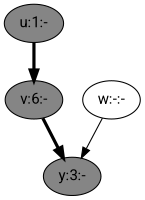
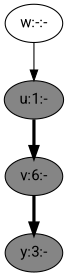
edge "w:-:-" -> "y:3:-": now "w:-:-" -> "u:1:-"
